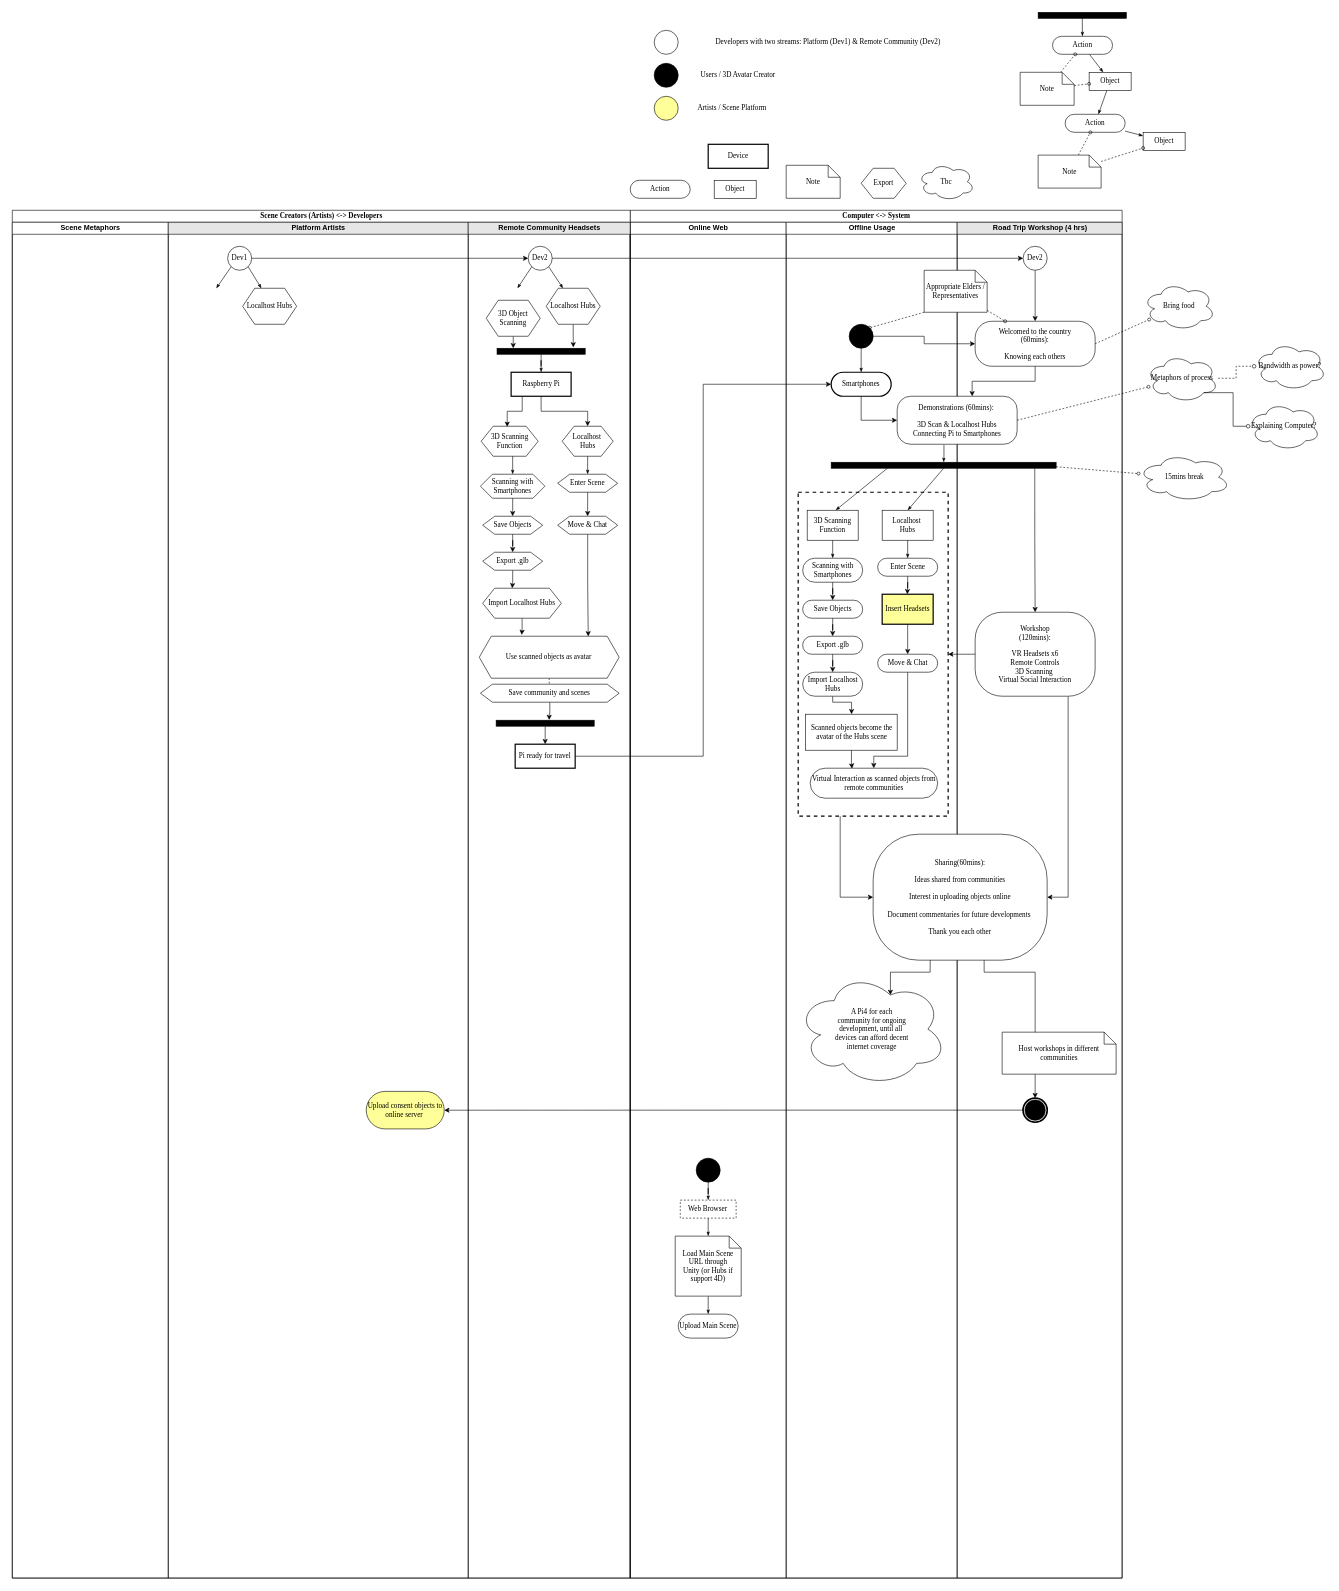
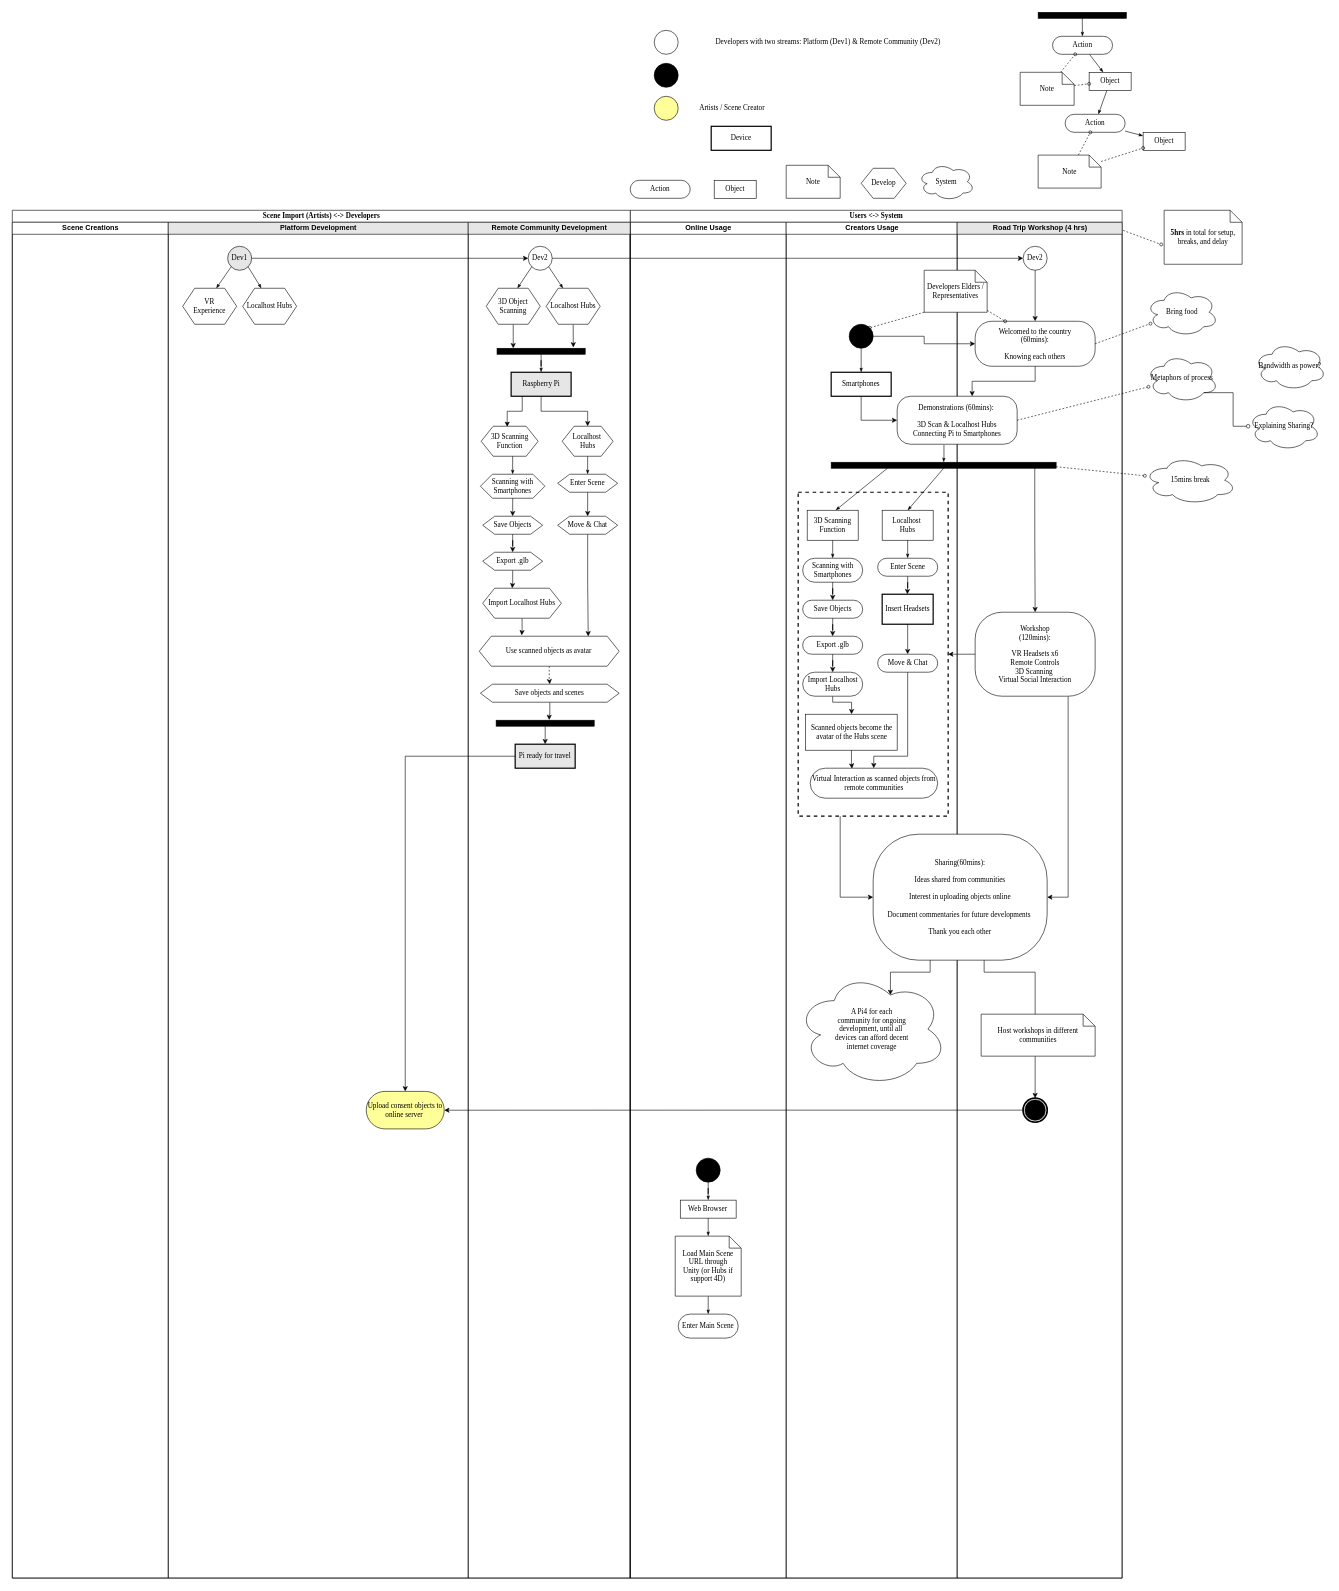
node "Users / 3D Avatar Creator": removed
node "Artists / Scene Platform": label "Artists / Scene Platform" -> "Artists / Scene Creator"
node "Device": moved (738, 156) -> (741, 138)
node "Tbc": label "Tbc" -> "System"
node "Export": label "Export" -> "Develop"
node "Scene Creators (Artists) <-> Developers": label "Scene Creators (Artists) <-> Developers" -> "Scene Import (Artists) <-> Developers"
node "Computer <-> System": label "Computer <-> System" -> "Users <-> System"
node "Scene Metaphors": label "Scene Metaphors" -> "Scene Creations"
node "Platform Artists": label "Platform Artists" -> "Platform Development"
node "Remote Community Headsets": label "Remote Community Headsets" -> "Remote Community Development"
node "Online Web": label "Online Web" -> "Online Usage"
node "Offline Usage": label "Offline Usage" -> "Creators Usage"
edge "Road Trip Workshop (4 hrs)" -> "5hrs in total for setup, breaks, and delay": added
node "5hrs in total for setup, breaks, and delay": added
node "Dev1": fillcolor #ffffff -> #e6e6e6
node "Appropriate Elders / Representatives": label "Appropriate Elders / Representatives" -> "Developers Elders / Representatives"
node "VR Experience": added
node "Bring food": moved (1179, 306) -> (1182, 312)
node "3D Object Scanning": moved (513, 318) -> (513, 306)
edge "Metaphors of process" -> "Bandwidth as power?": removed
node "Raspberry Pi": fillcolor #ffffff -> #e6e6e6
edge "Pi ready for travel" -> "Smartphones": now "Pi ready for travel" -> "Upload consent objects to online server"
node "Smartphones": shape rounded rectangle -> rectangle
node "Explaining Computer?": label "Explaining Computer?" -> "Explaining Sharing?"
node "15mins break": moved (1184, 477) -> (1190, 480)
node "Insert Headsets": fillcolor #ffff99 -> #ffffff
node "Use scanned objects as avatar": size 140x42 -> 140x30
node "Save community and scenes": label "Save community and scenes" -> "Save objects and scenes"
node "Pi ready for travel": fillcolor #ffffff -> #e6e6e6
node "Host workshops in different communities": moved (1059, 1053) -> (1038, 1035)
node "Web Browser": style dashed -> solid
node "Upload Main Scene": label "Upload Main Scene" -> "Enter Main Scene"
